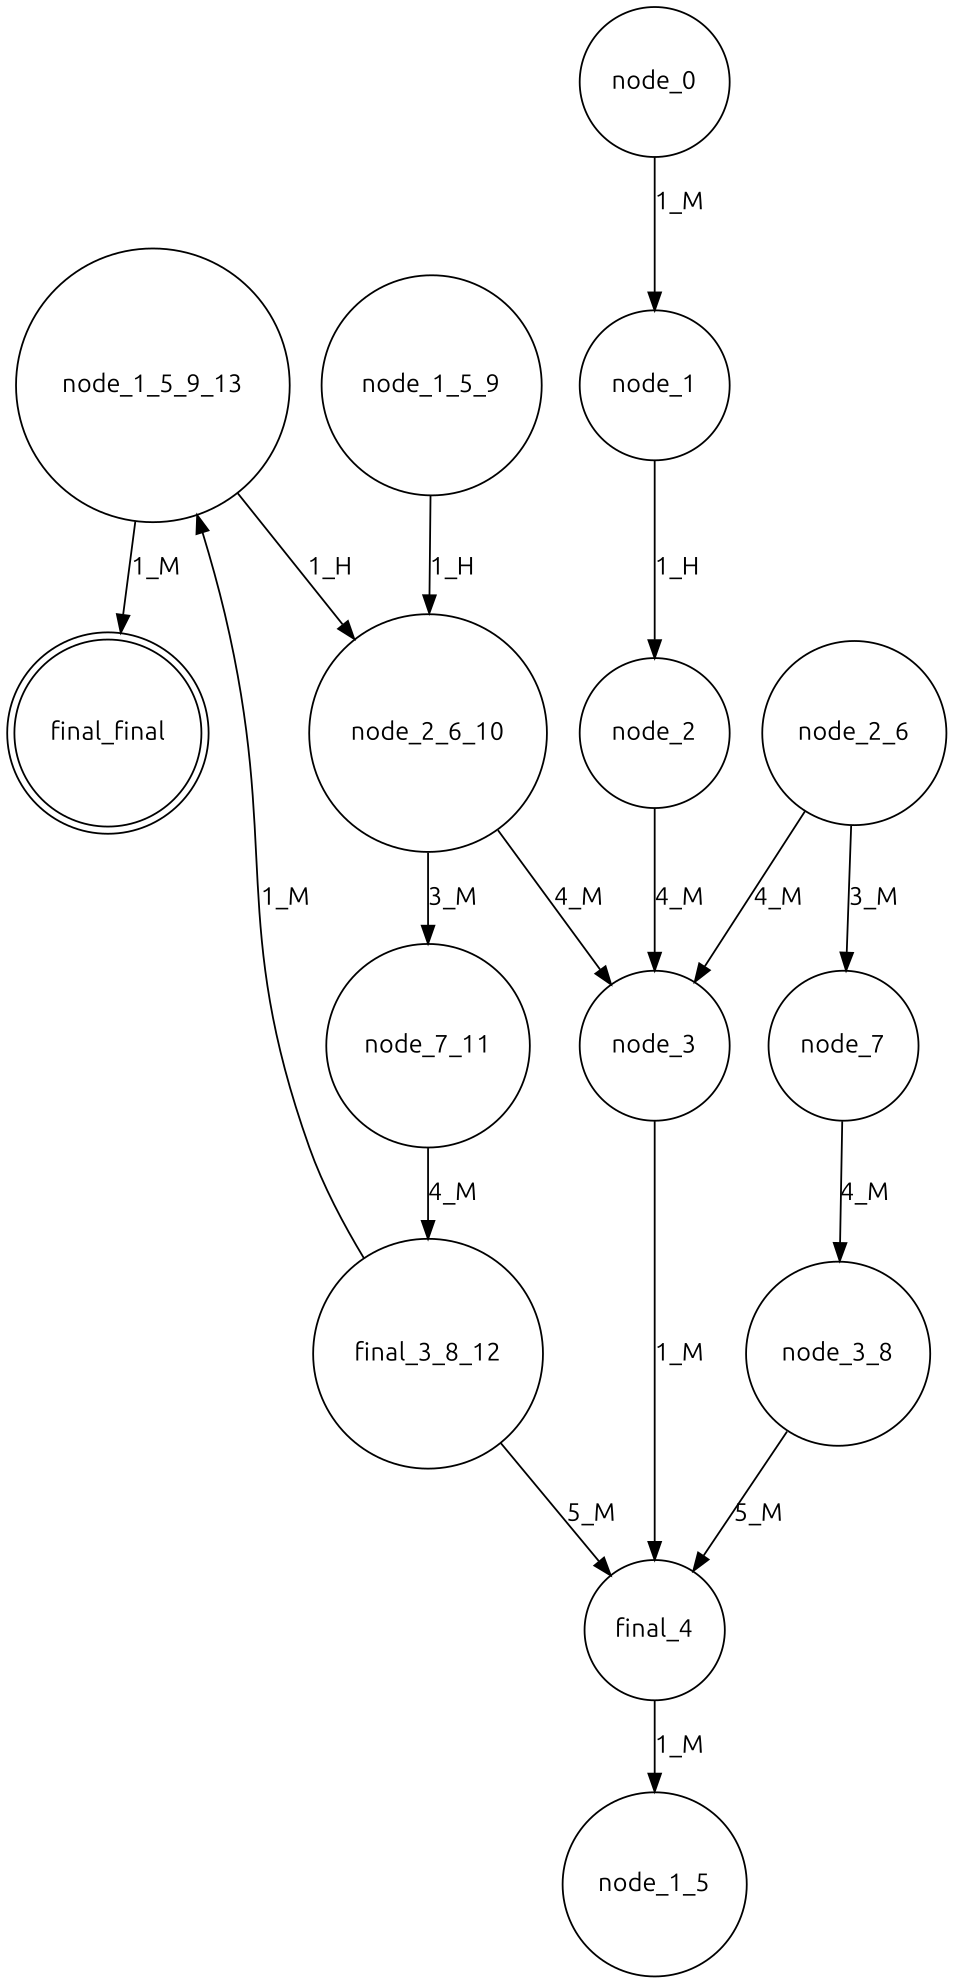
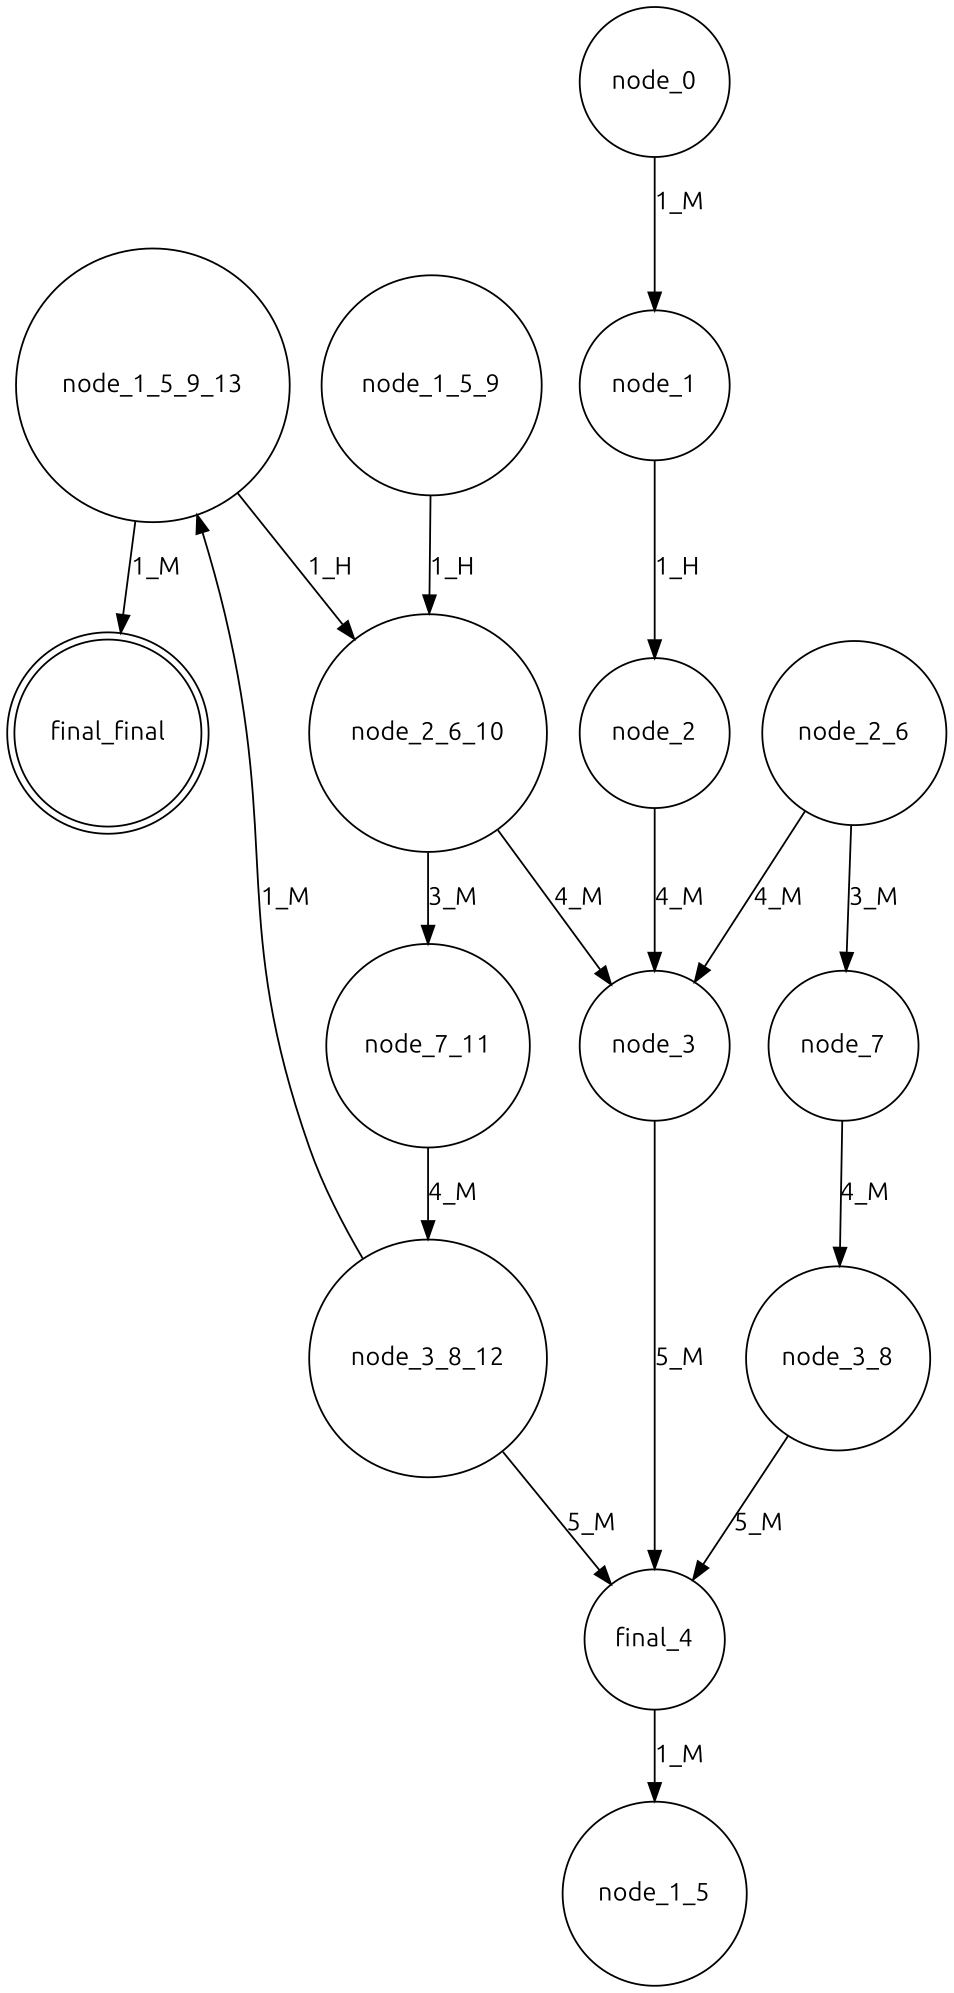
node "final_3_8_12": label "final_3_8_12" -> "node_3_8_12"
edge "node_3" -> "final_4": label "1_M" -> "5_M"
